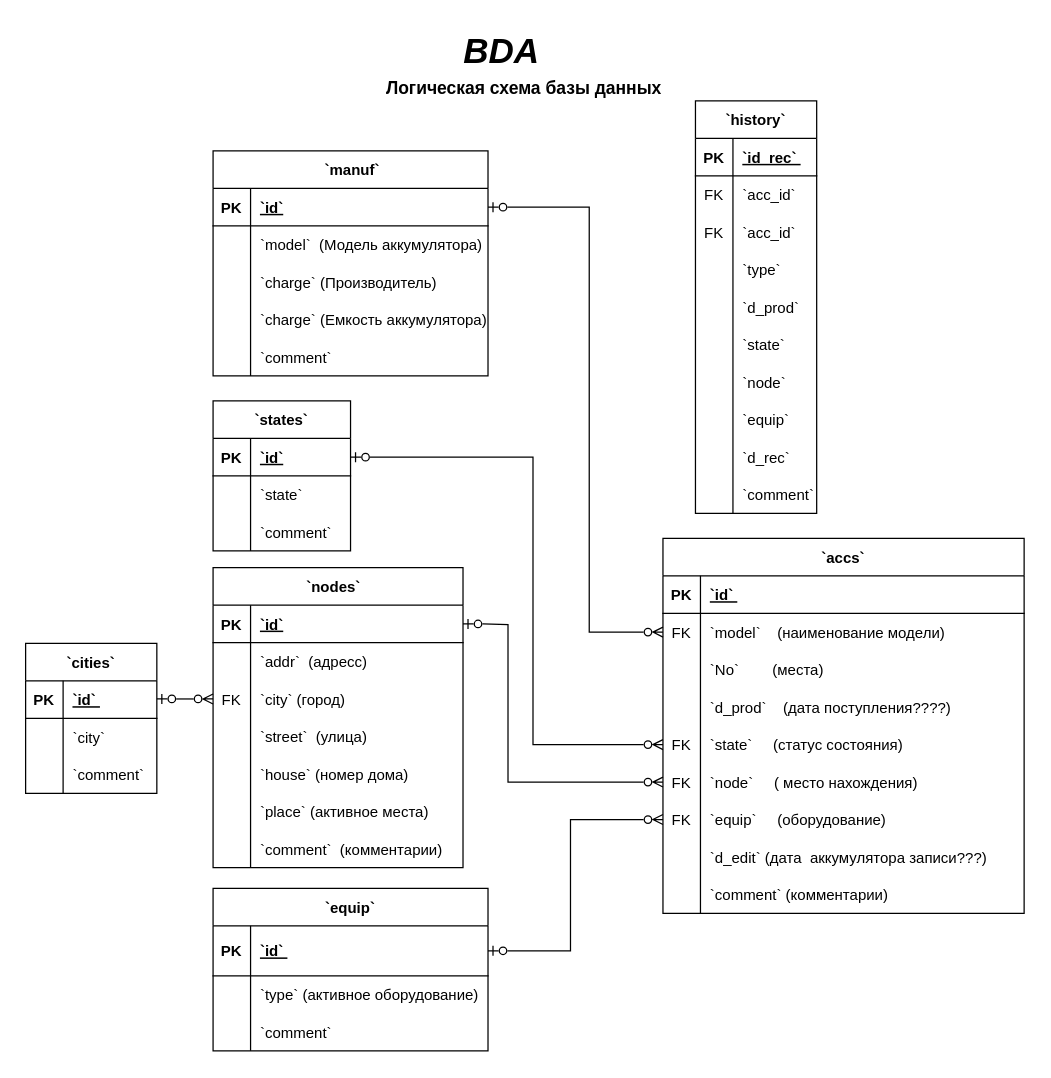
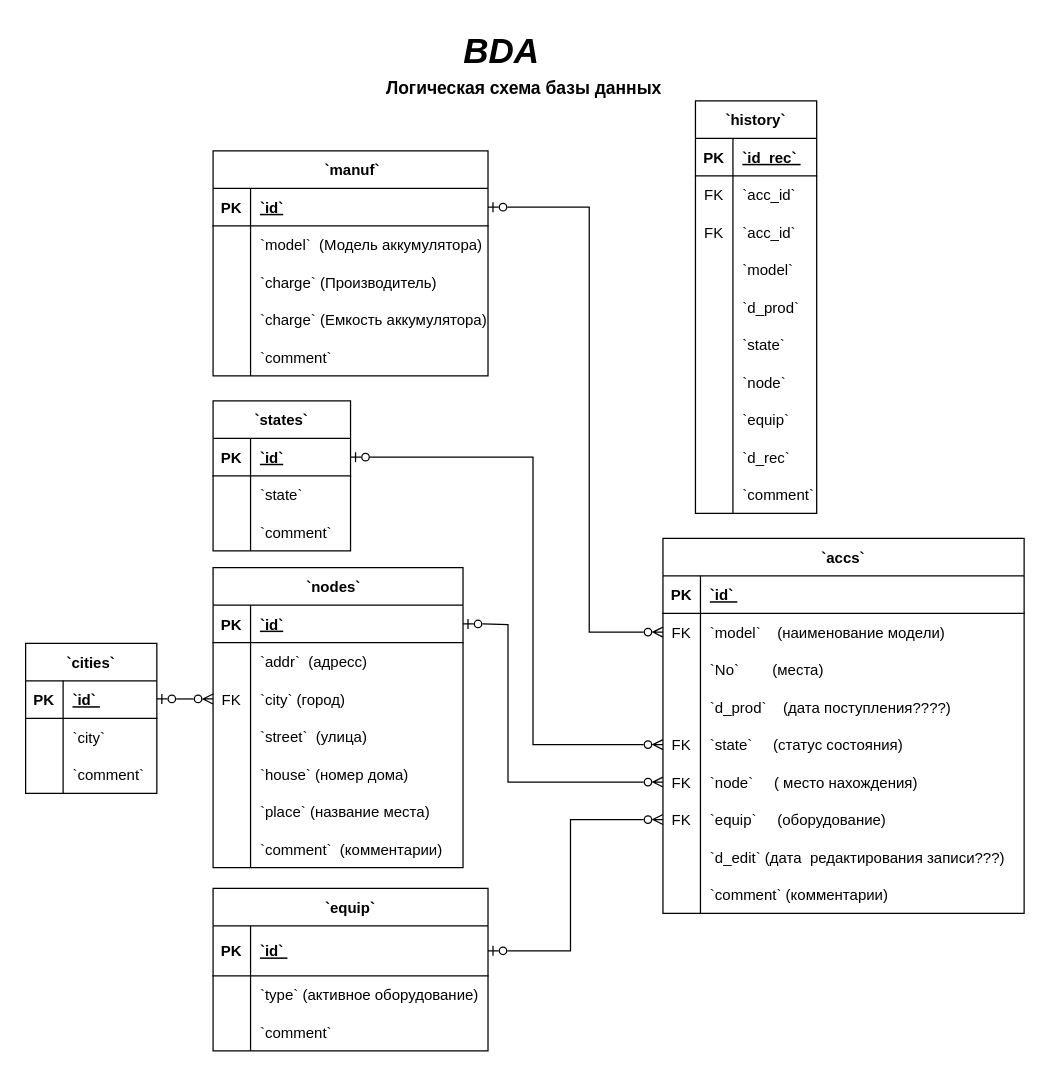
node "`type`": label "`type`" -> "`model`"
node "`place` (активное места)": label "`place` (активное места)" -> "`place` (название места)"
node "`d_edit` (дата аккумулятора записи???)": label "`d_edit` (дата аккумулятора записи???)" -> "`d_edit` (дата редактирования записи???)"
